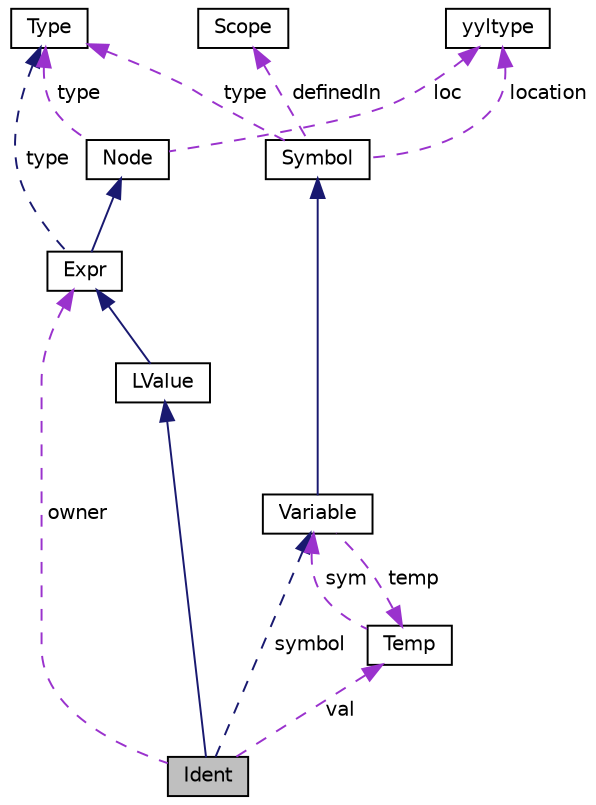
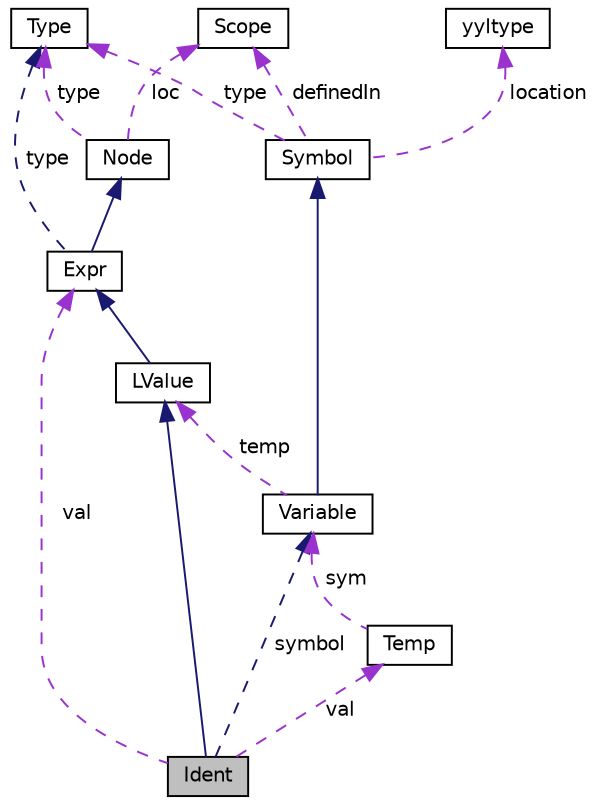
edge "Node" -> "yyltype": now "Node" -> "Scope"
edge "Ident" -> "Expr": label " owner" -> " val"
edge "Variable" -> "Temp": now "Variable" -> "LValue"
